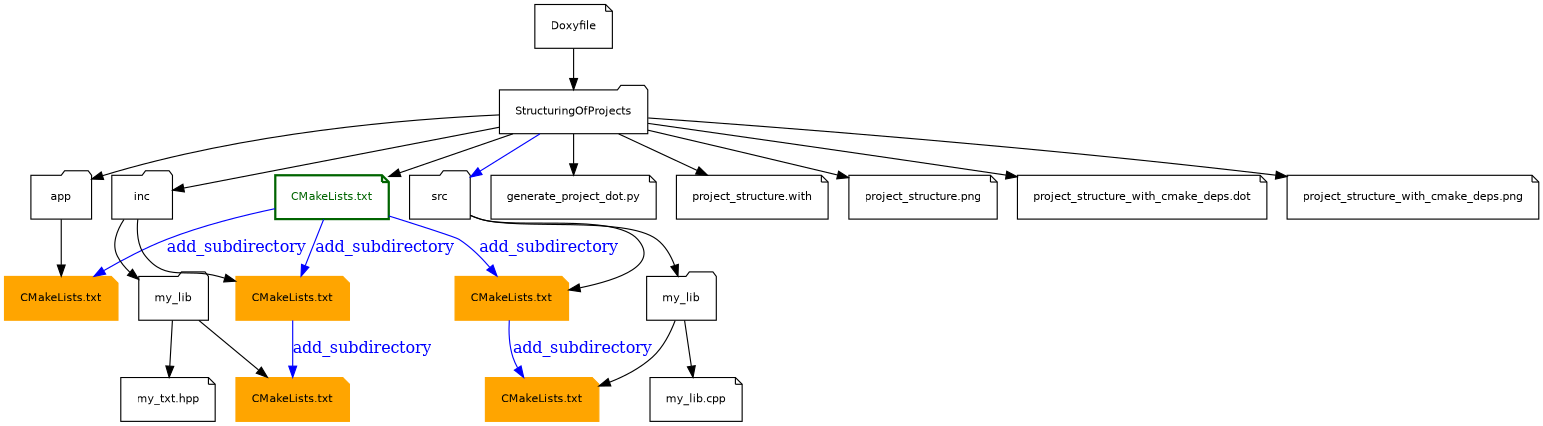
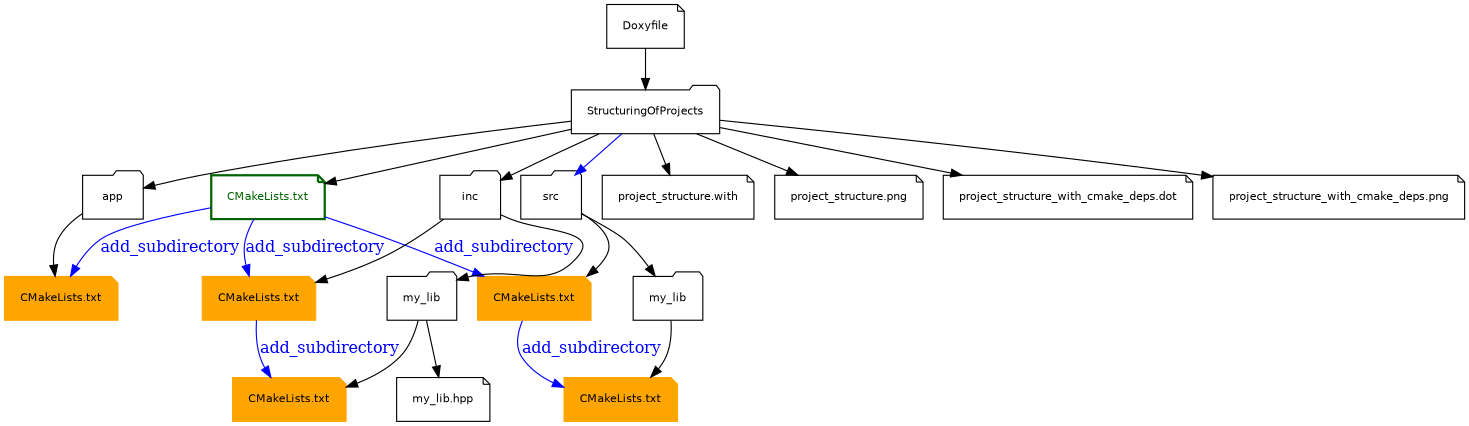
node "generate_project_dot.py": removed
node "my_txt.hpp": label "my_txt.hpp" -> "my_lib.hpp"
node "my_lib.cpp": removed
